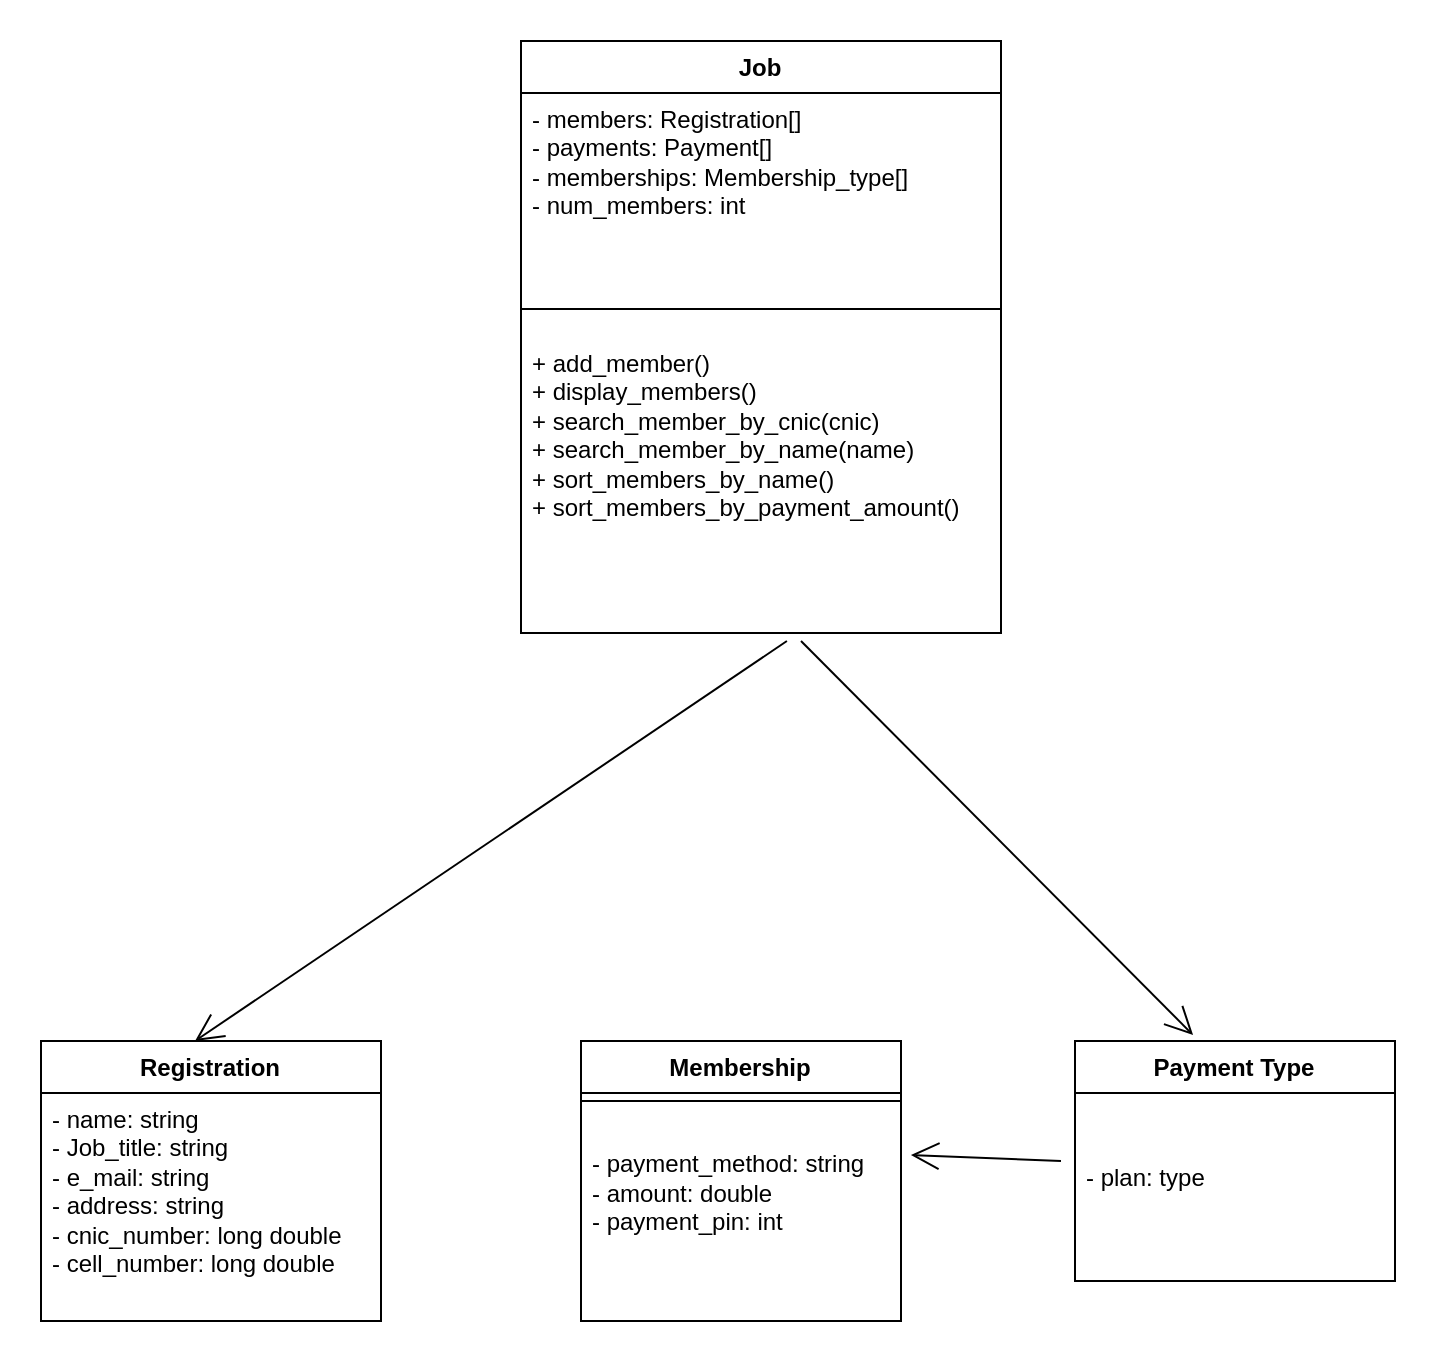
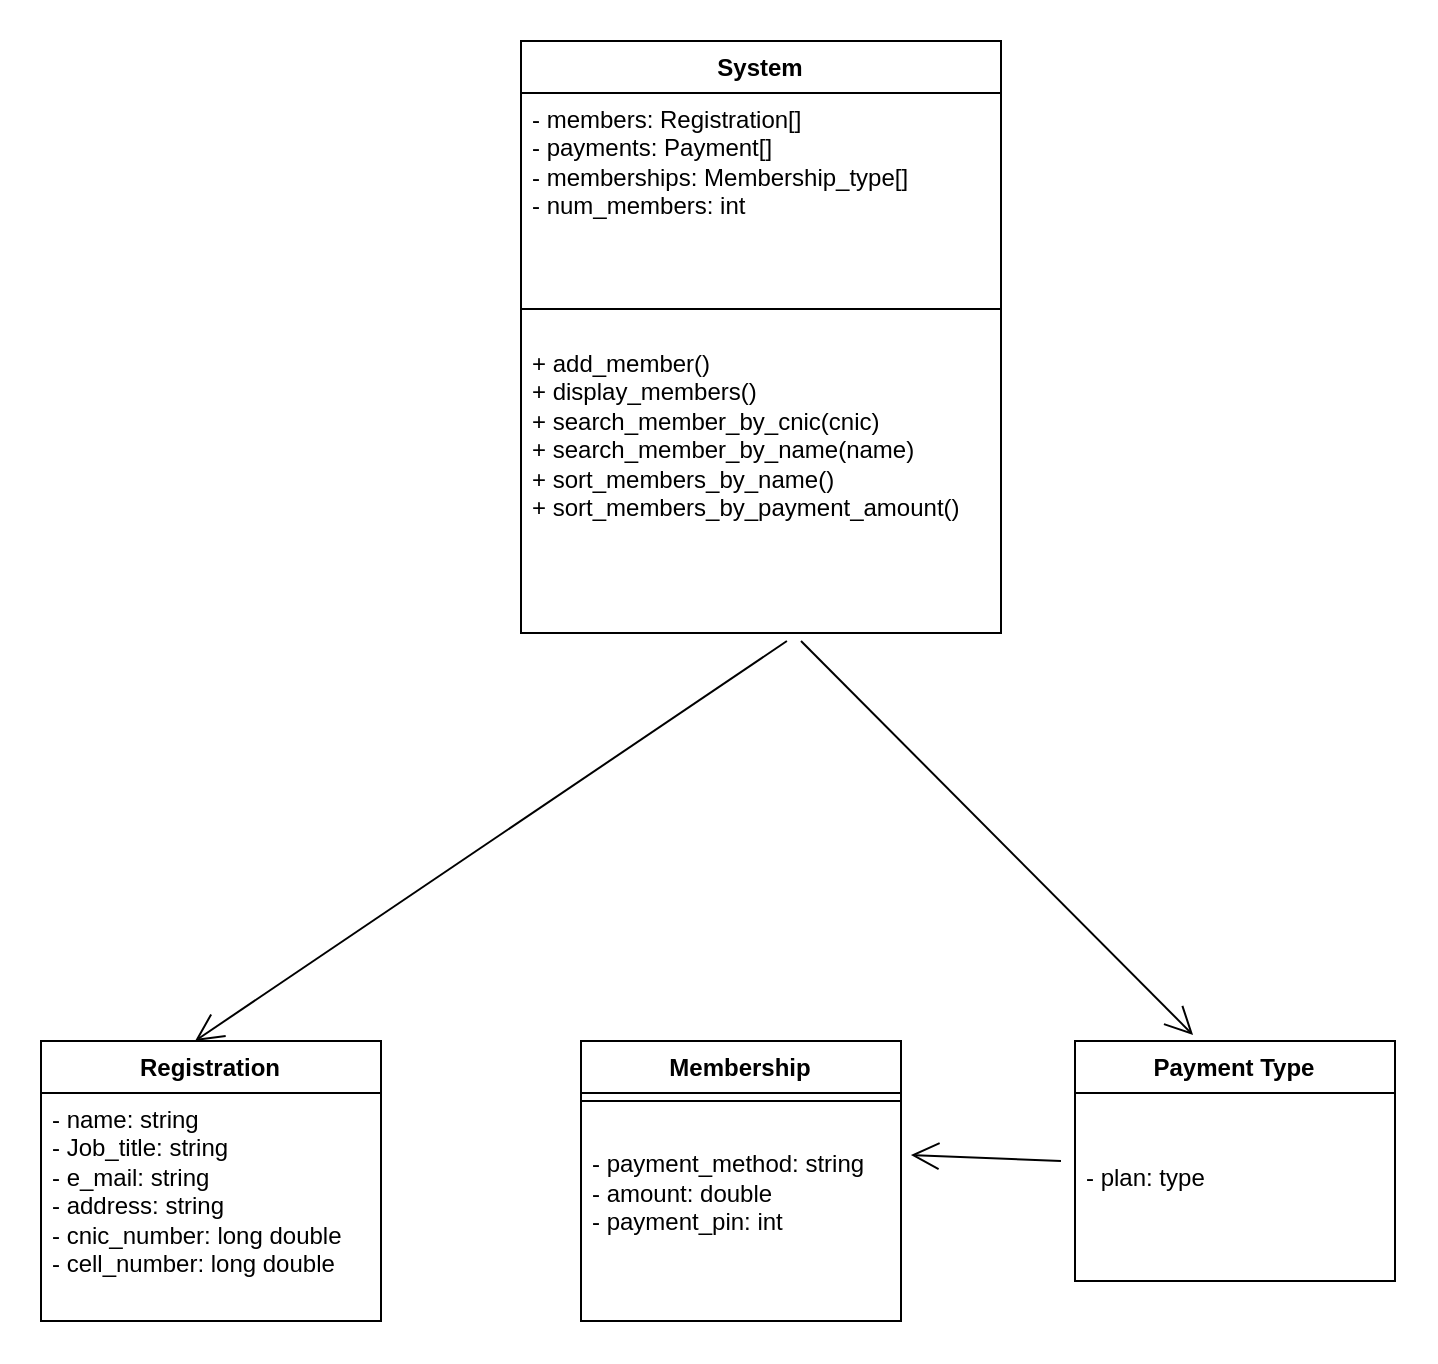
node "Job": label "Job" -> "System"
